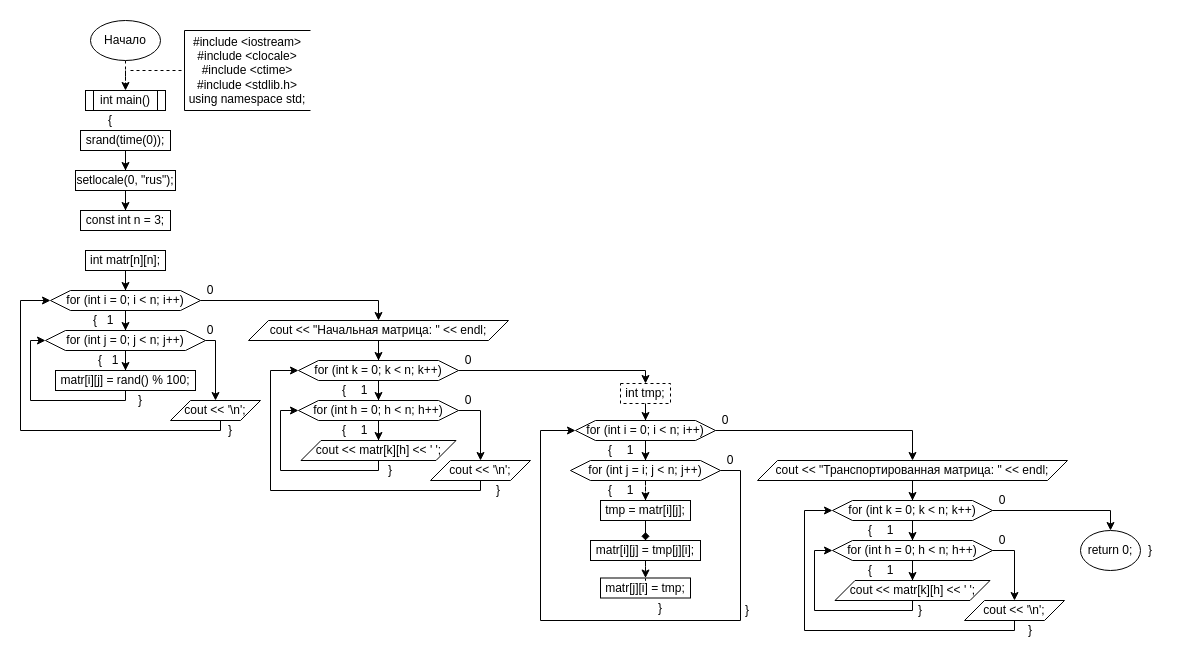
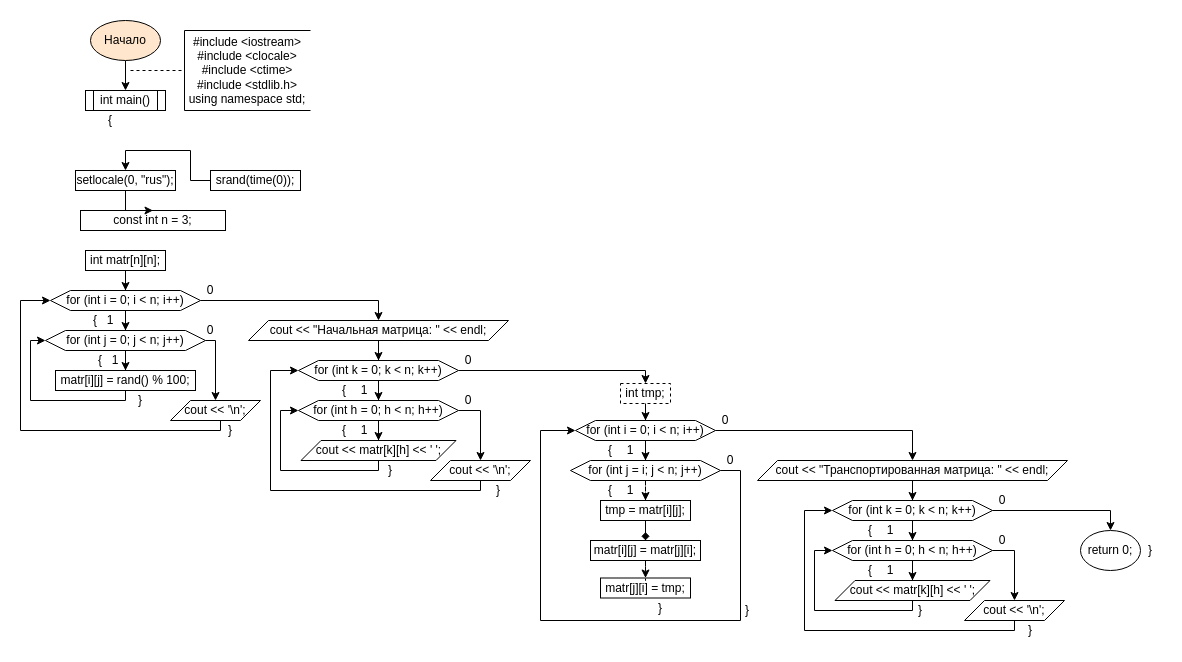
node "Начало": fillcolor #ffffff -> #ffe6cc
edge "Начало" -> "int main()": style dashed -> solid
node "srand(time(0));": moved (126, 141) -> (256, 181)
node "const int n = 3;": size 90x20 -> 145x20
node "matr[i][j] = tmp[j][i];": label "matr[i][j] = tmp[j][i];" -> "matr[i][j] = matr[j][i];"
